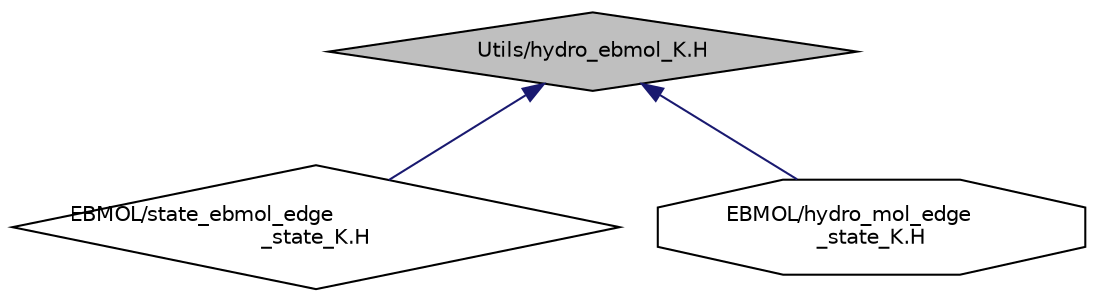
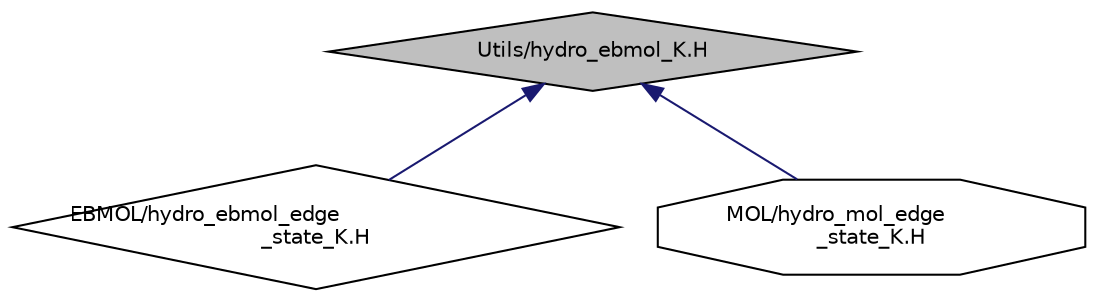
node "EBMOL/state_ebmol_edge _state_K.H": label "EBMOL/state_ebmol_edge _state_K.H" -> "EBMOL/hydro_ebmol_edge _state_K.H"
node "EBMOL/hydro_mol_edge _state_K.H": label "EBMOL/hydro_mol_edge _state_K.H" -> "MOL/hydro_mol_edge _state_K.H"
